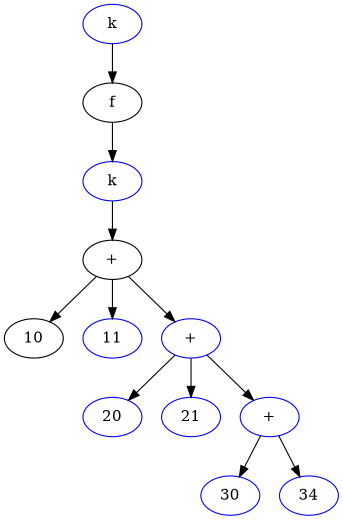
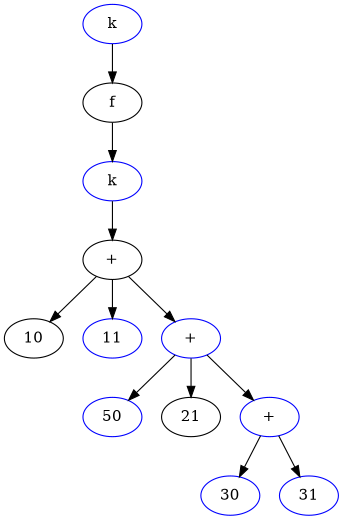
node "20": label "20" -> "50"
node "21": color blue -> black
node "34": label "34" -> "31"
